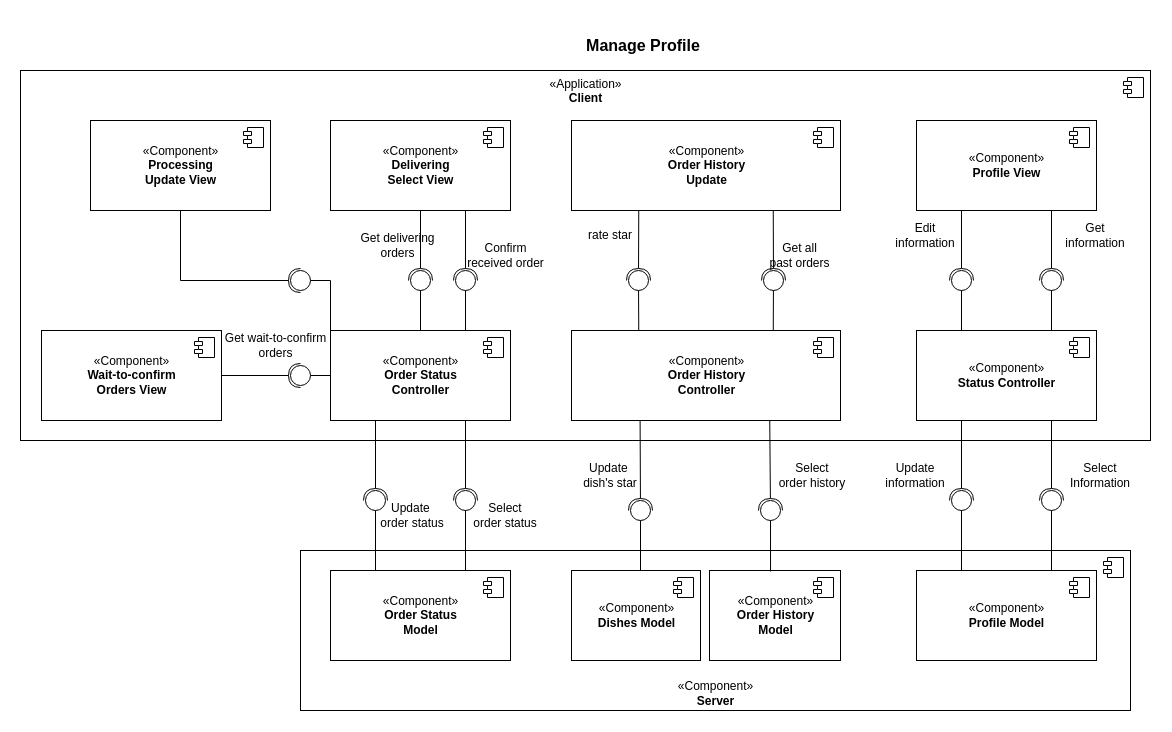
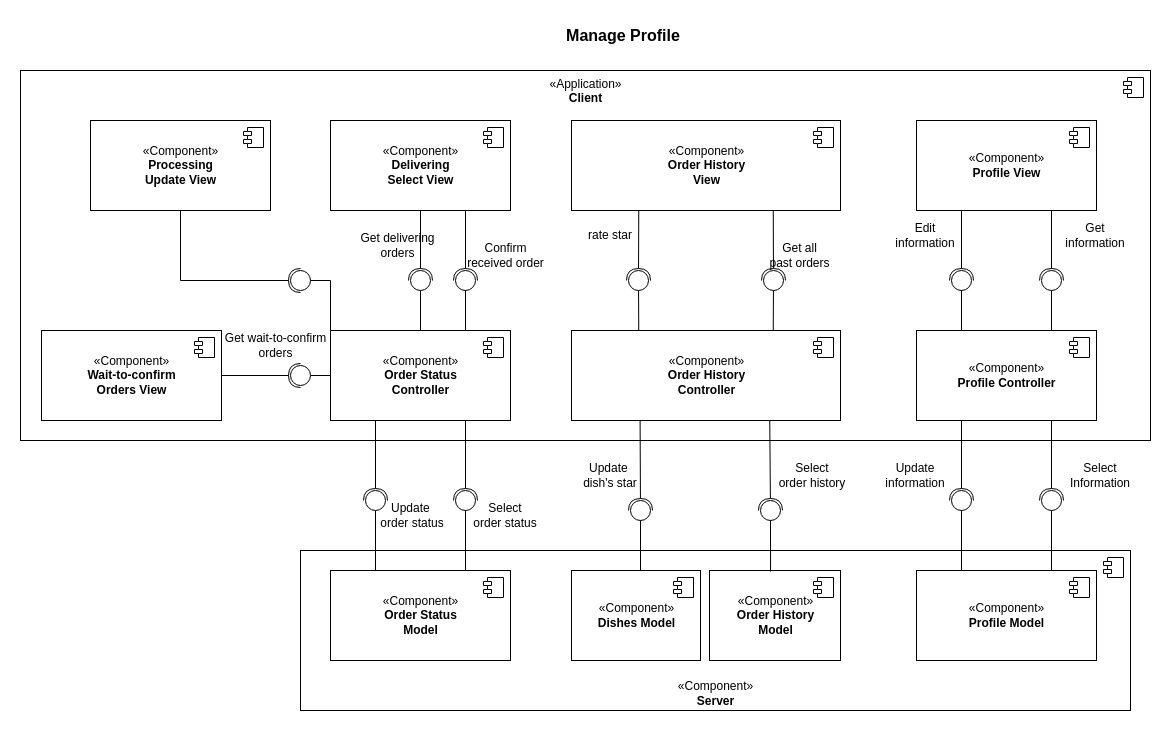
node "Manage Profile": moved (643, 46) -> (623, 36)
node "«Component» Order History Update": label "«Component» Order History Update" -> "«Component» Order History View"
node "«Component» Status Controller": label "«Component» Status Controller" -> "«Component» Profile Controller"
